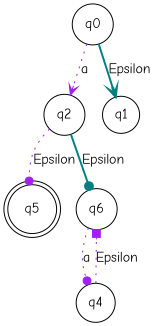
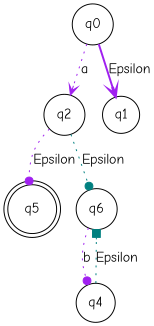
edge "q0" -> "q1": color teal -> purple
edge "q2" -> "q6": style bold -> dotted
edge "q6" -> "q4": label "a" -> "b"
edge "q4" -> "q6": color purple -> teal
